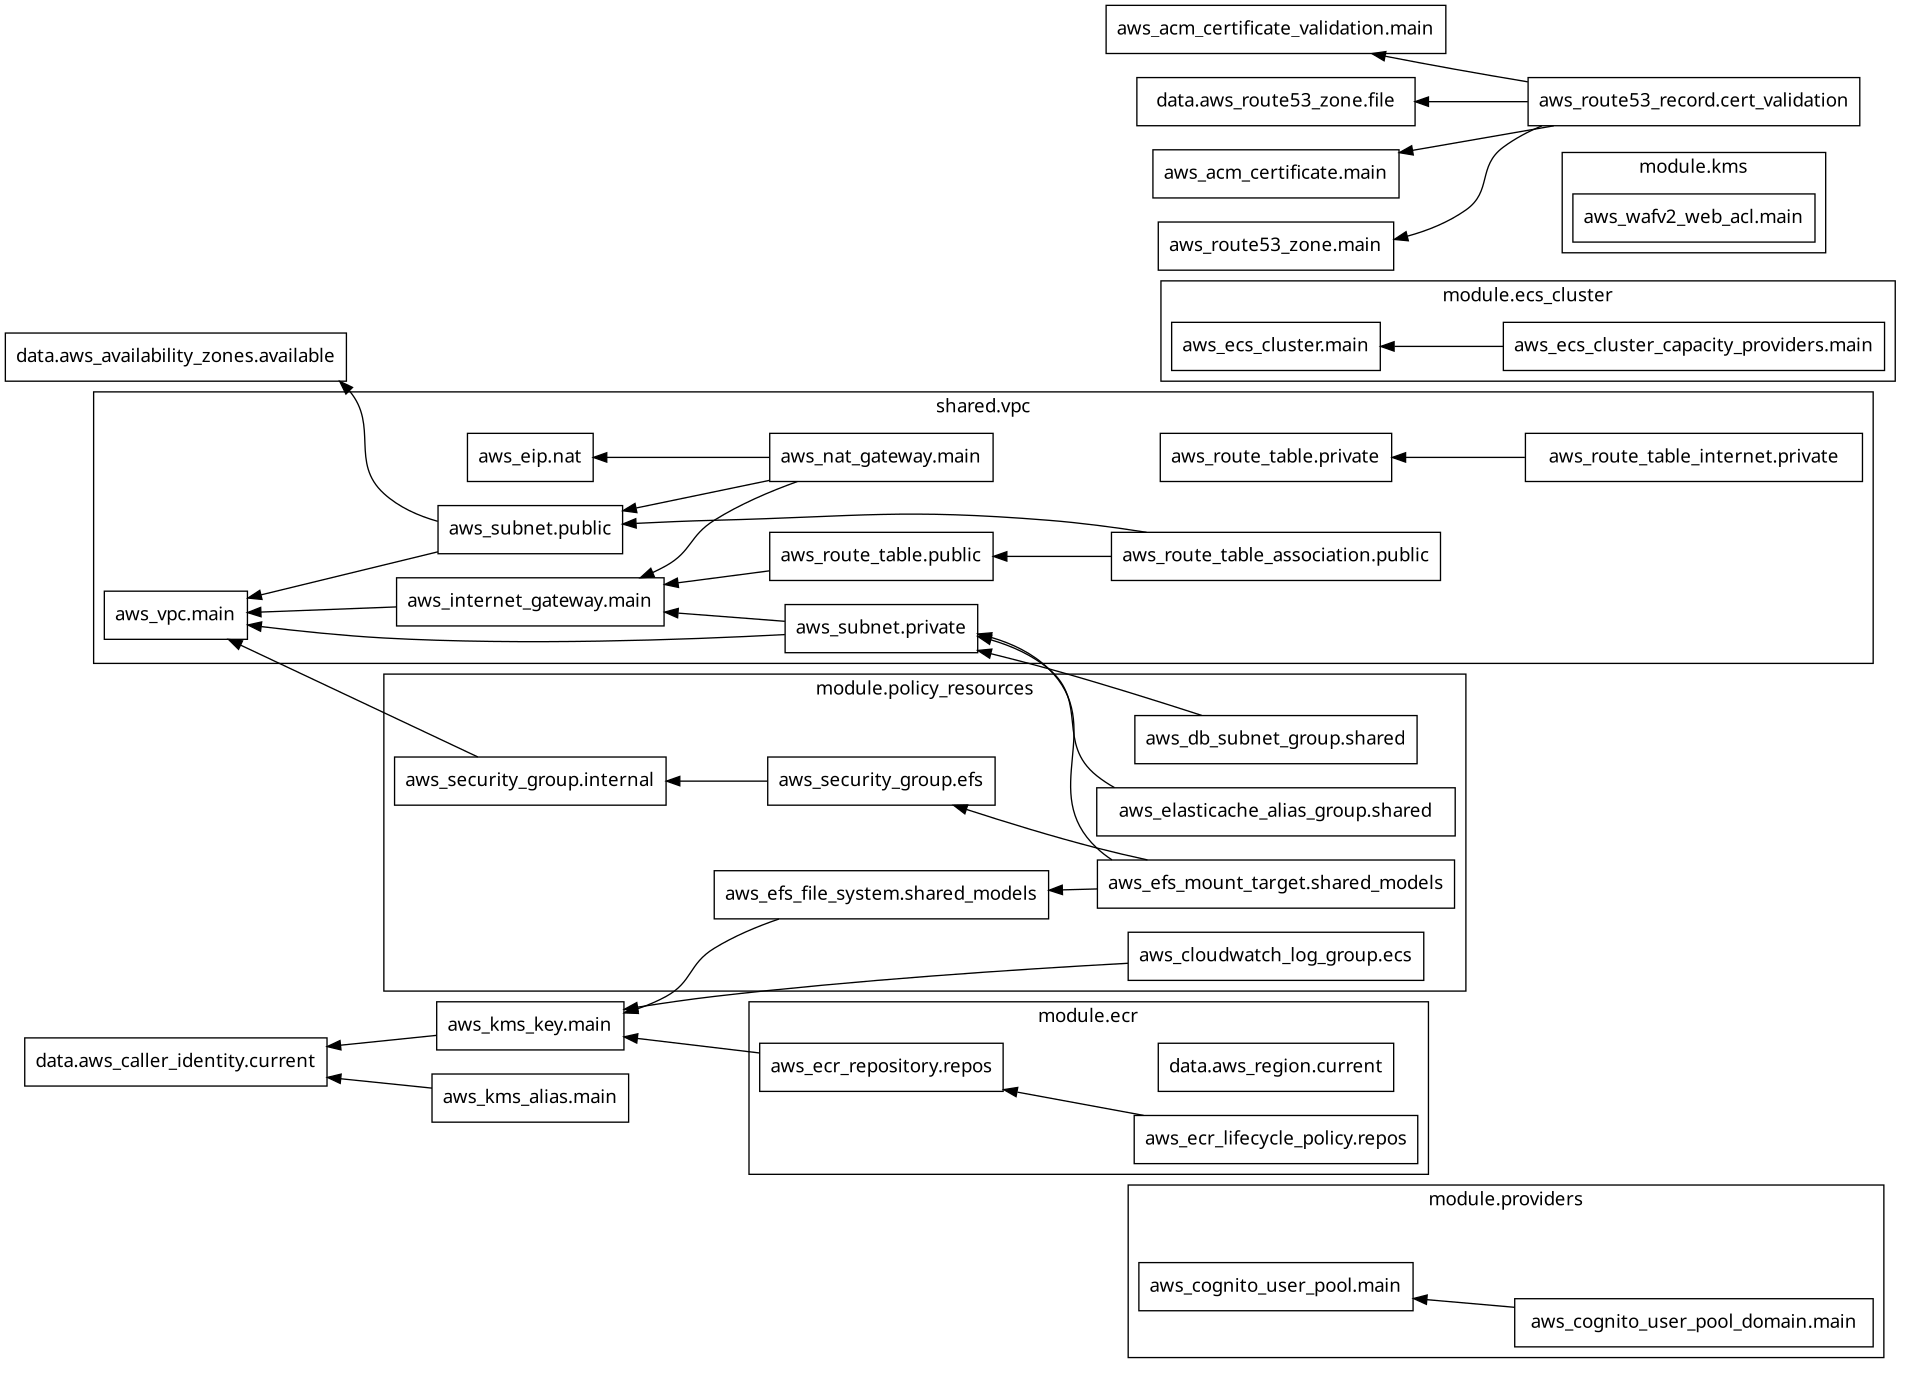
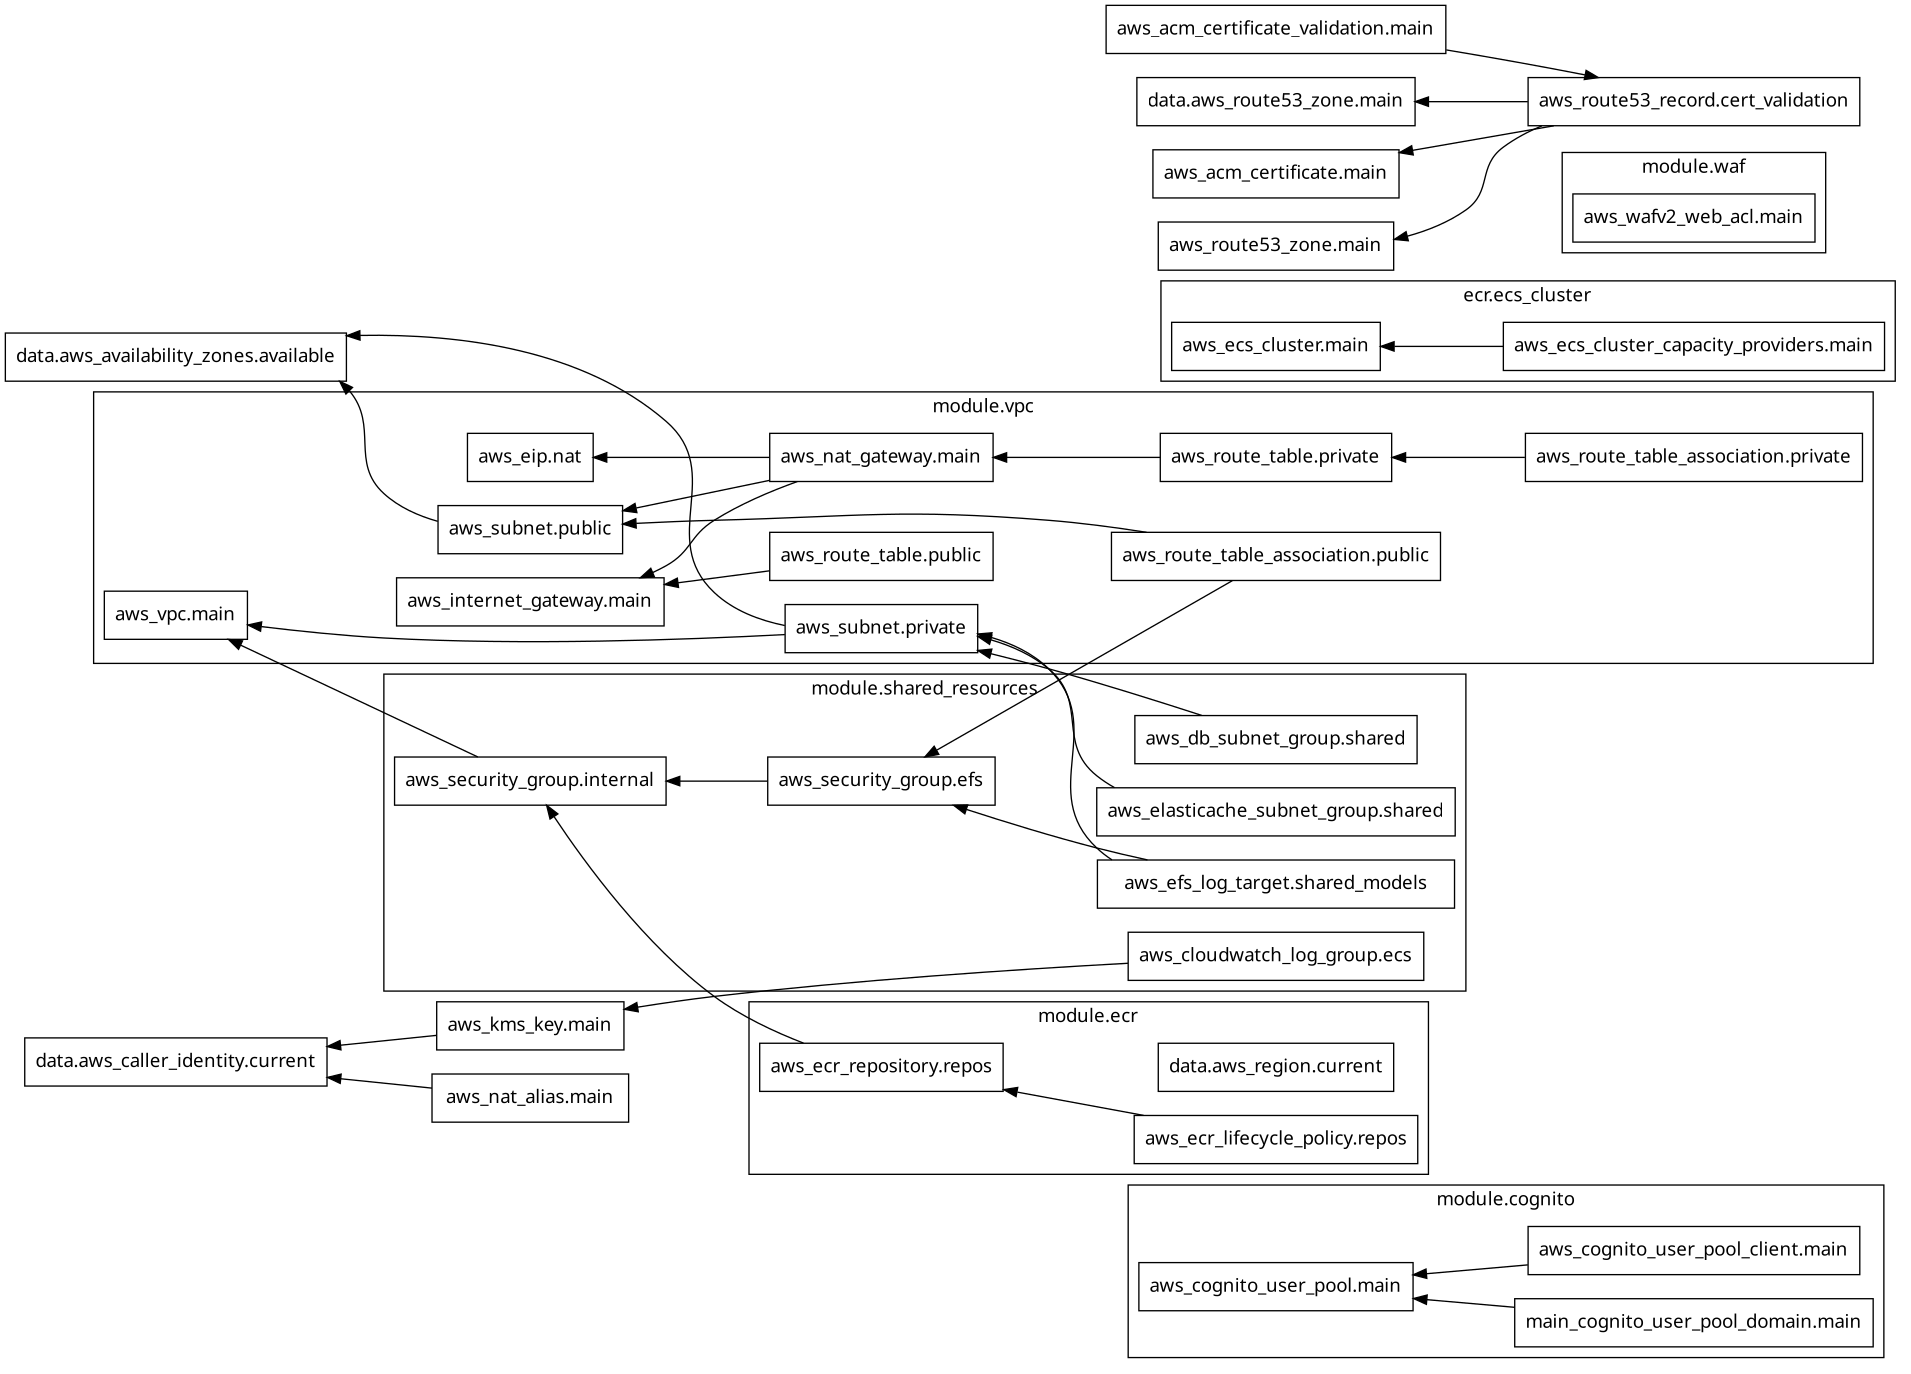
edge "aws_route53_record.cert_validation" -> "aws_acm_certificate_validation.main": reversed
node "data.aws_route53_zone.file": label "data.aws_route53_zone.file" -> "data.aws_route53_zone.main"
cluster "module.kms": label "module.kms" -> "module.waf"
cluster "module.ecs_cluster": label "module.ecs_cluster" -> "ecr.ecs_cluster"
cluster "shared.vpc": label "shared.vpc" -> "module.vpc"
edge "aws_route_table.private" -> "aws_nat_gateway.main": added
node "aws_route_table_internet.private": label "aws_route_table_internet.private" -> "aws_route_table_association.private"
edge "aws_route_table_association.public" -> "aws_route_table.public": now "aws_route_table_association.public" -> "aws_security_group.efs"
edge "aws_subnet.public" -> "aws_vpc.main": removed
edge "aws_internet_gateway.main" -> "aws_vpc.main": removed
edge "aws_subnet.private" -> "aws_internet_gateway.main": now "aws_subnet.private" -> "data.aws_availability_zones.available"
cluster "module.policy_resources": label "module.policy_resources" -> "module.shared_resources"
node "aws_elasticache_alias_group.shared": label "aws_elasticache_alias_group.shared" -> "aws_elasticache_subnet_group.shared"
node "aws_efs_mount_target.shared_models": label "aws_efs_mount_target.shared_models" -> "aws_efs_log_target.shared_models"
node "aws_efs_file_system.shared_models": removed
edge "aws_ecr_repository.repos" -> "aws_kms_key.main": now "aws_ecr_repository.repos" -> "aws_security_group.internal"
node "aws_kms_alias.main": label "aws_kms_alias.main" -> "aws_nat_alias.main"
cluster "module.providers": label "module.providers" -> "module.cognito"
node "aws_cognito_user_pool_client.main": added
node "aws_cognito_user_pool_domain.main": label "aws_cognito_user_pool_domain.main" -> "main_cognito_user_pool_domain.main"
